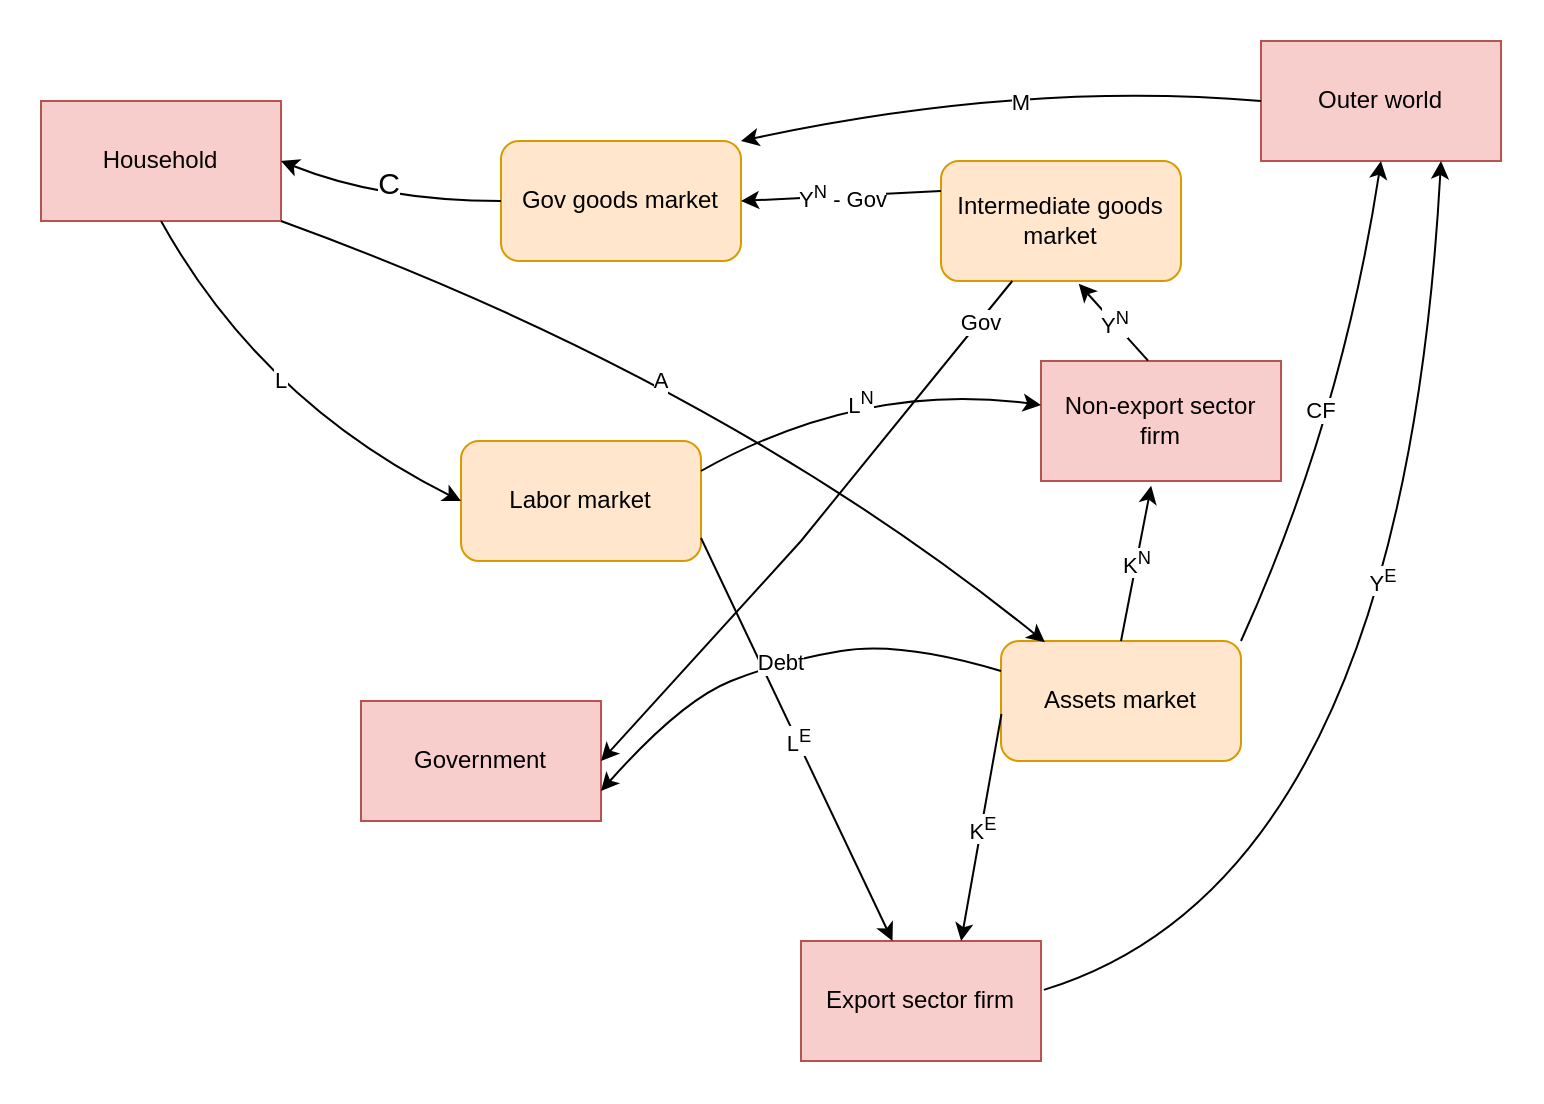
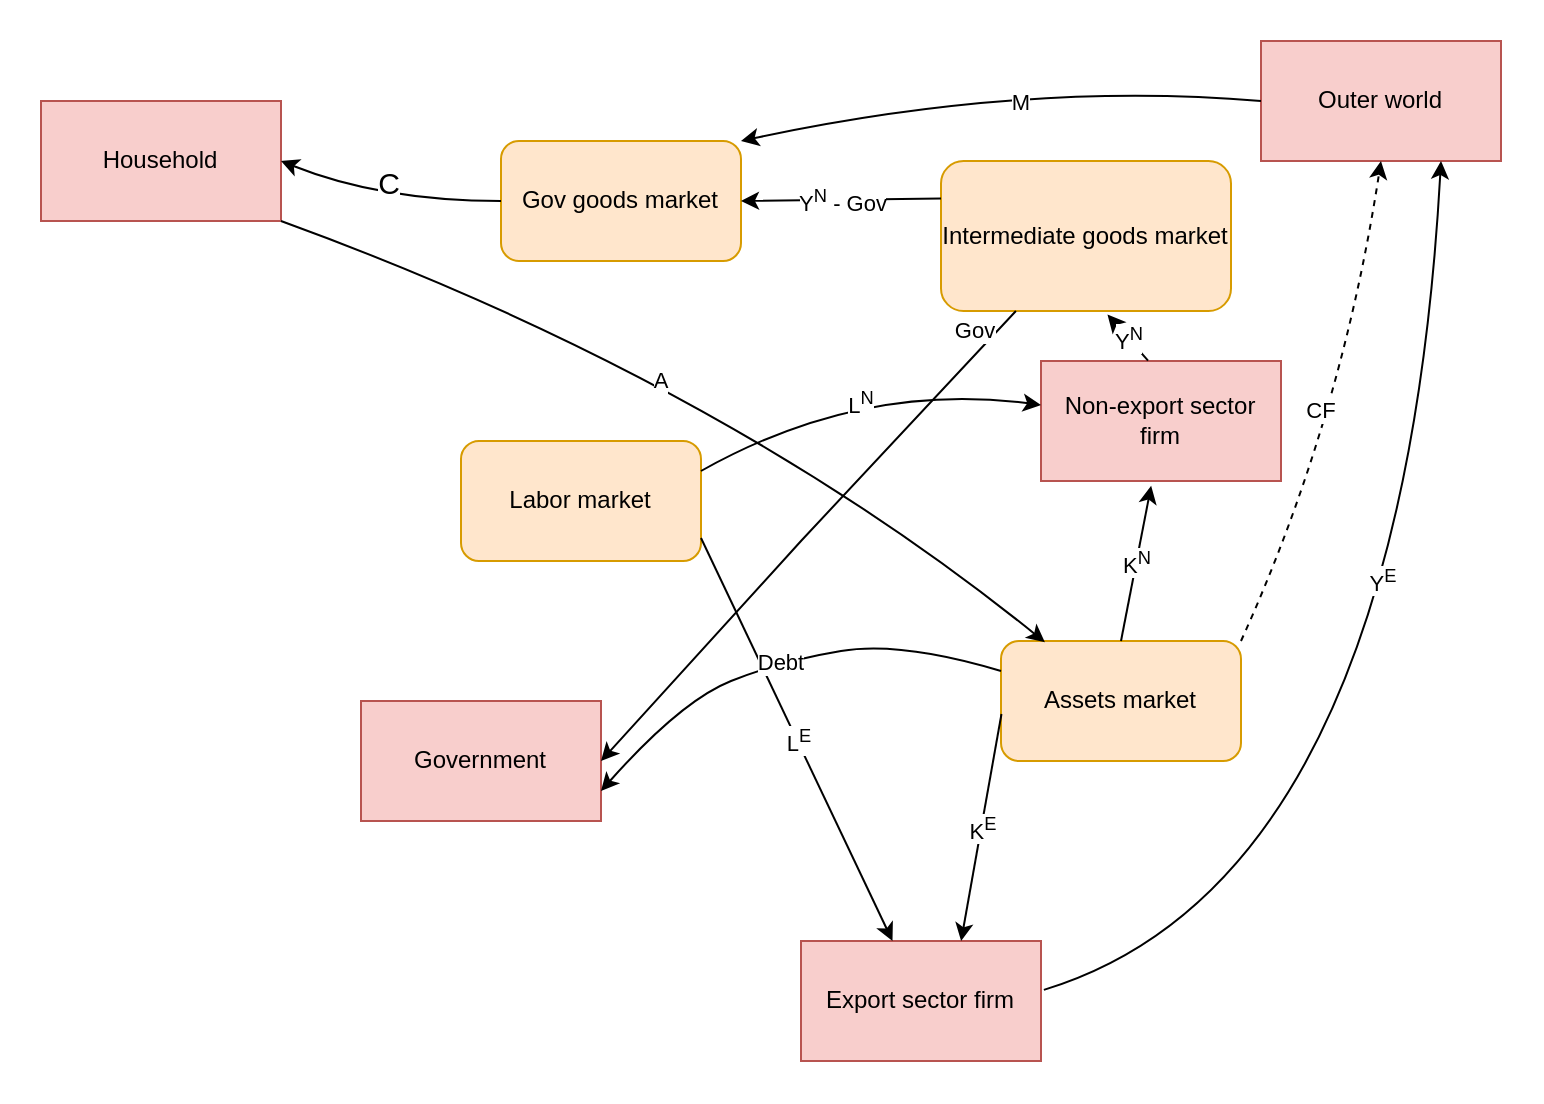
node "Intermediate goods market": size 240x120 -> 290x150
edge "Assets market" -> "Outer world": style solid -> dashed
edge "Household" -> "Labor market": removed, label "L"
